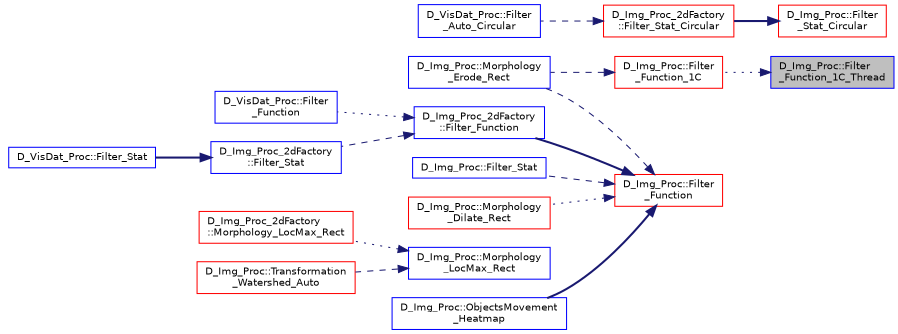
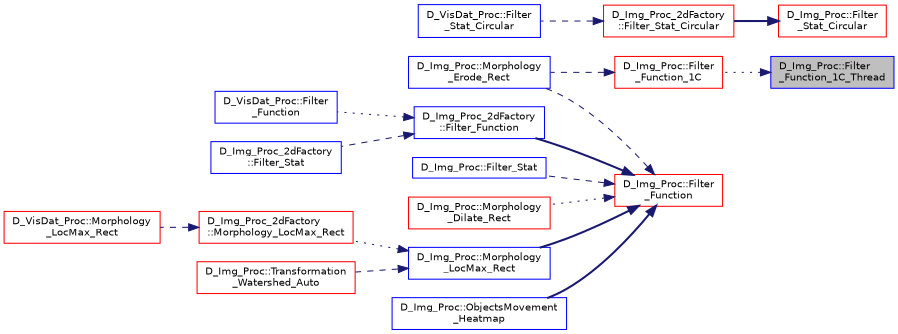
node "D_VisDat_Proc::Filter _Auto_Circular": label "D_VisDat_Proc::Filter _Auto_Circular" -> "D_VisDat_Proc::Filter _Stat_Circular"
node "D_VisDat_Proc::Filter_Stat": removed
node "D_VisDat_Proc::Morphology _LocMax_Rect": added
edge "D_Img_Proc::Morphology _LocMax_Rect" -> "D_Img_Proc::Filter _Function": added
